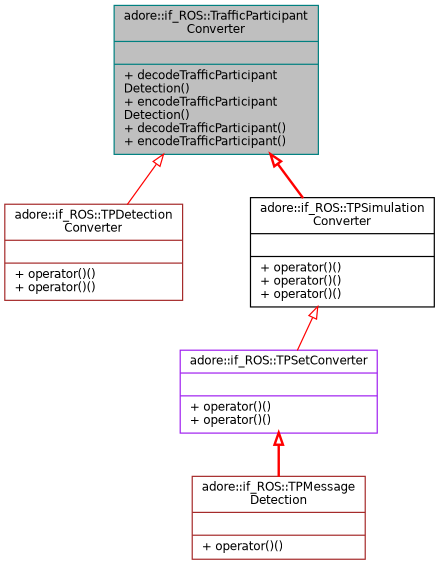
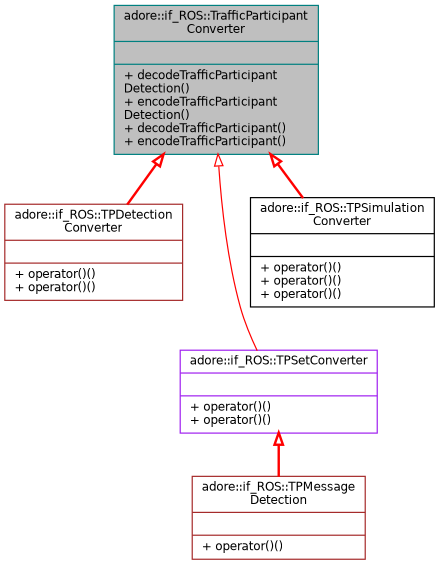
edge "adore::if_ROS::TPDetection" -> "adore::if_ROS::TrafficParticipant": style solid -> bold
edge "adore::if_ROS::TPSetConverter" -> "adore::if_ROS::TPSimulation": now "adore::if_ROS::TPSetConverter" -> "adore::if_ROS::TrafficParticipant"
